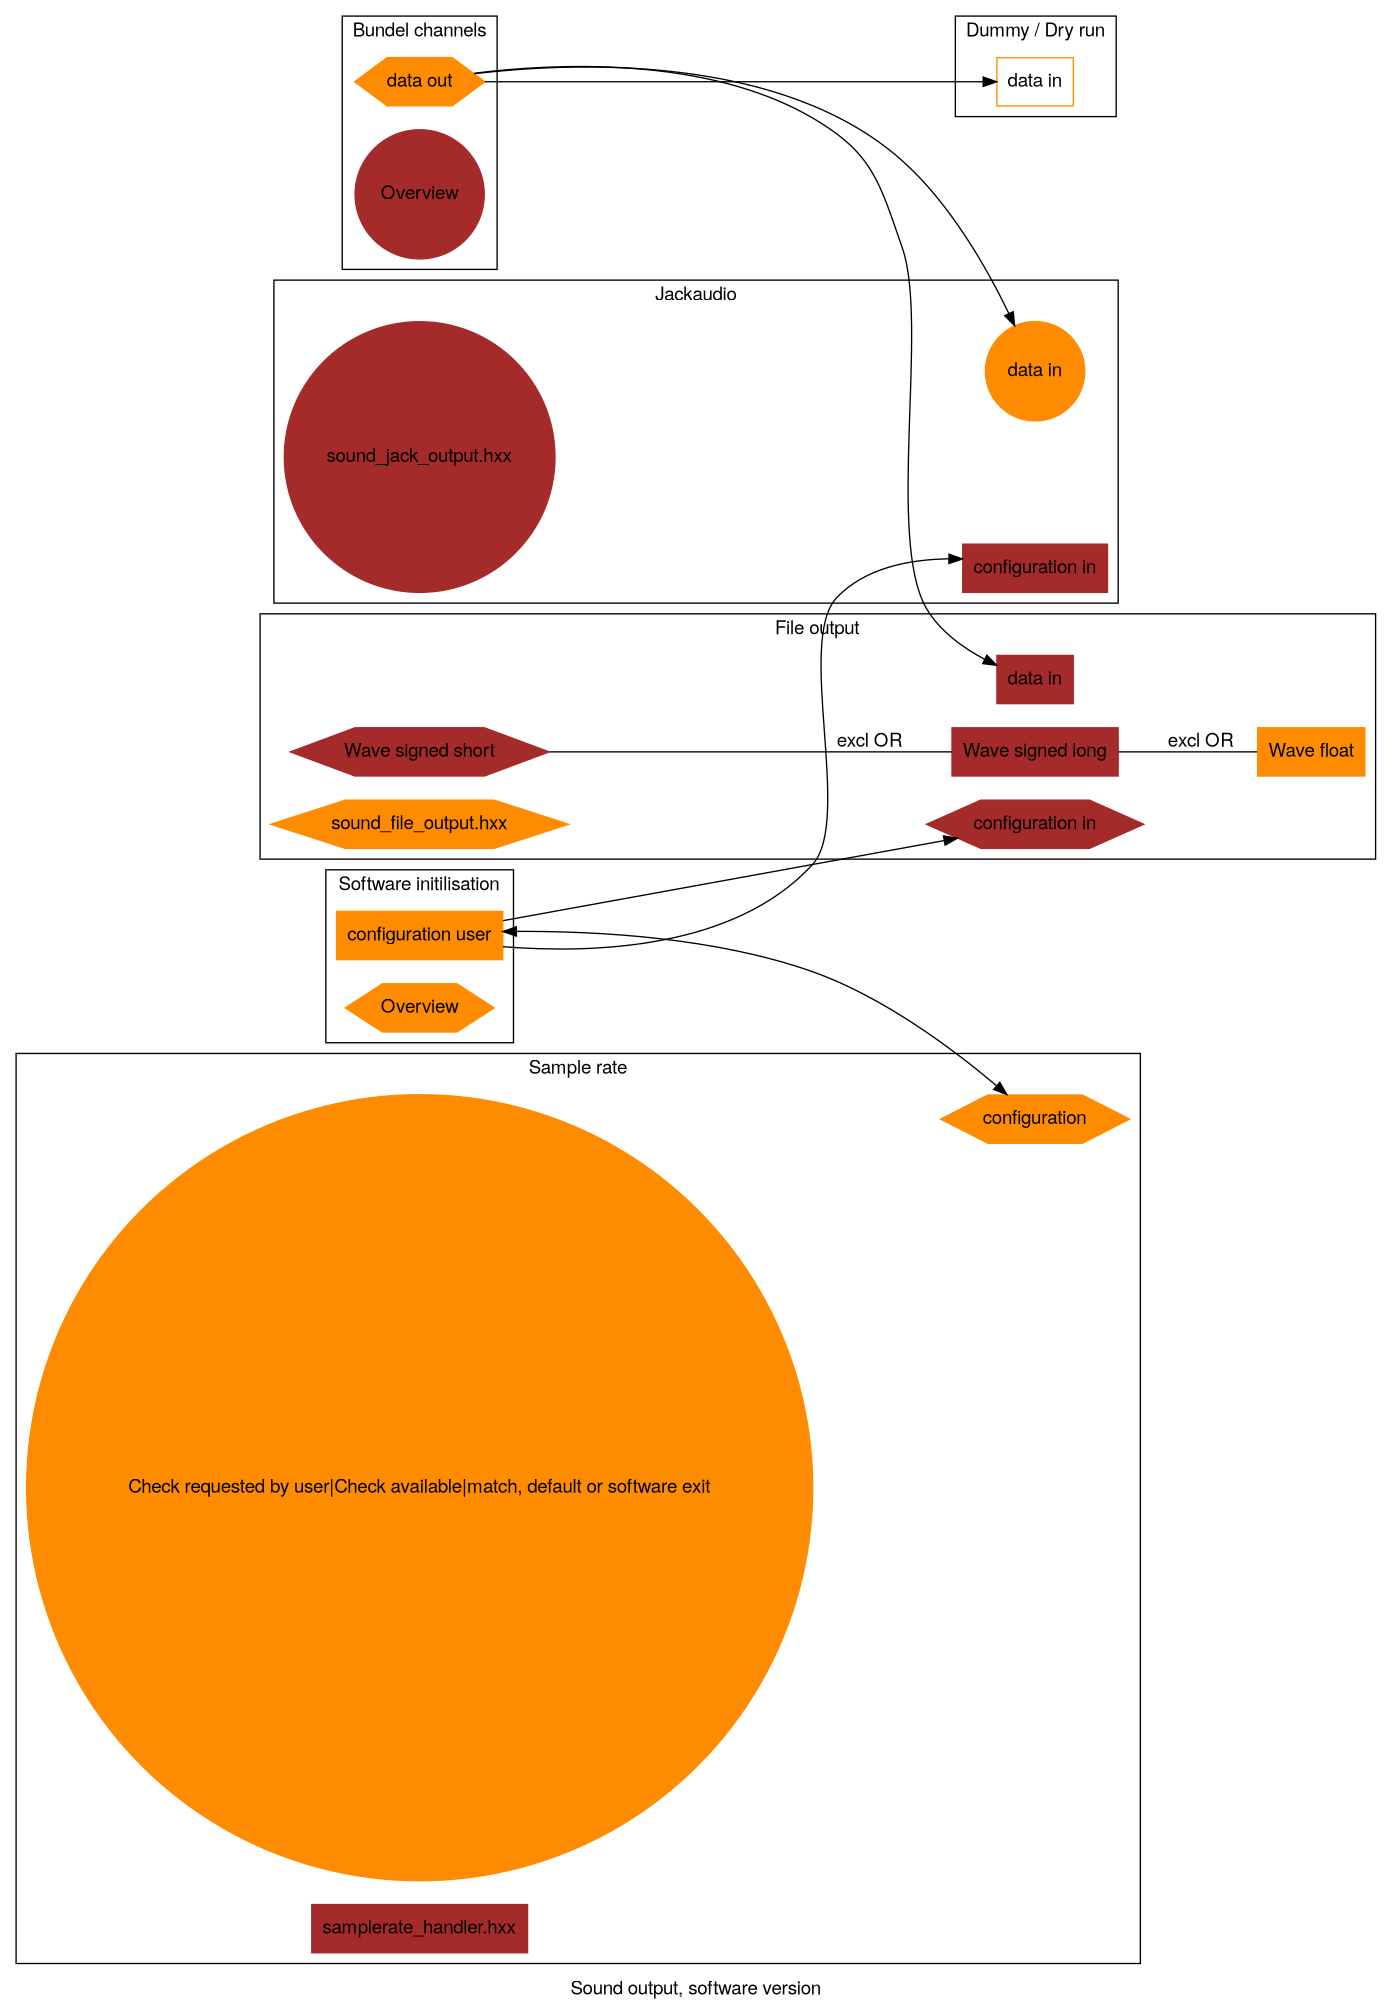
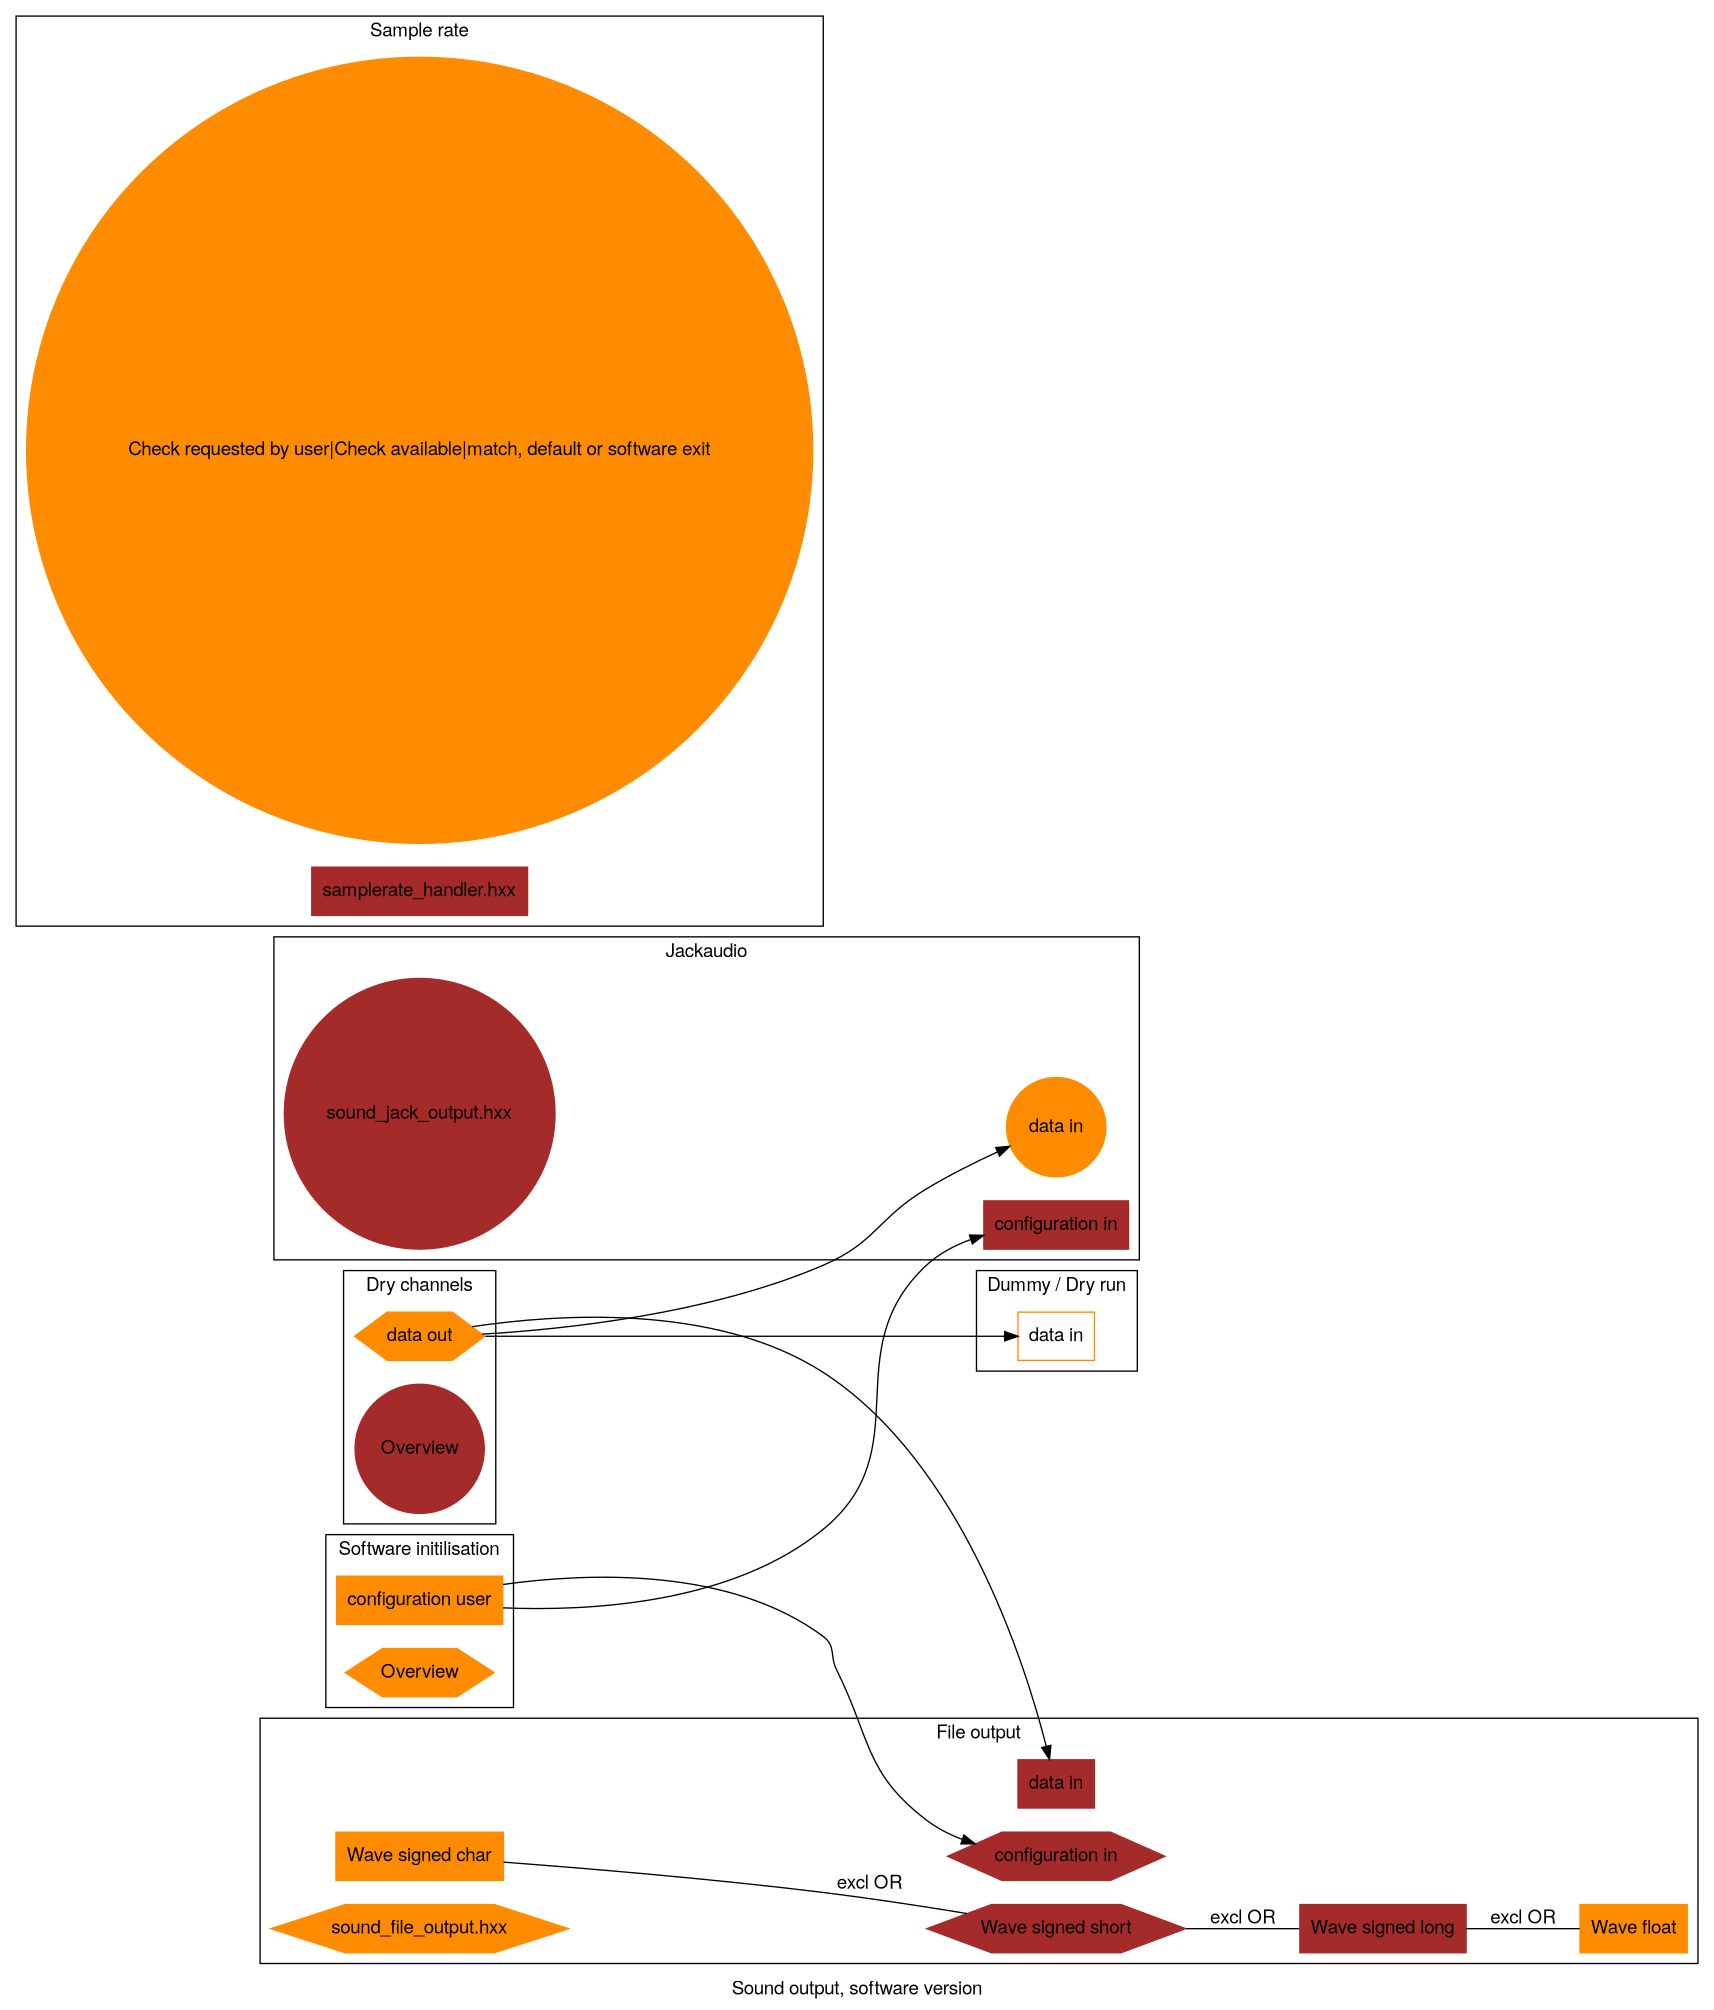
cluster "Bundel channels": label "Bundel channels" -> "Dry channels"
node "configuration": removed
node "Wave signed char": added
